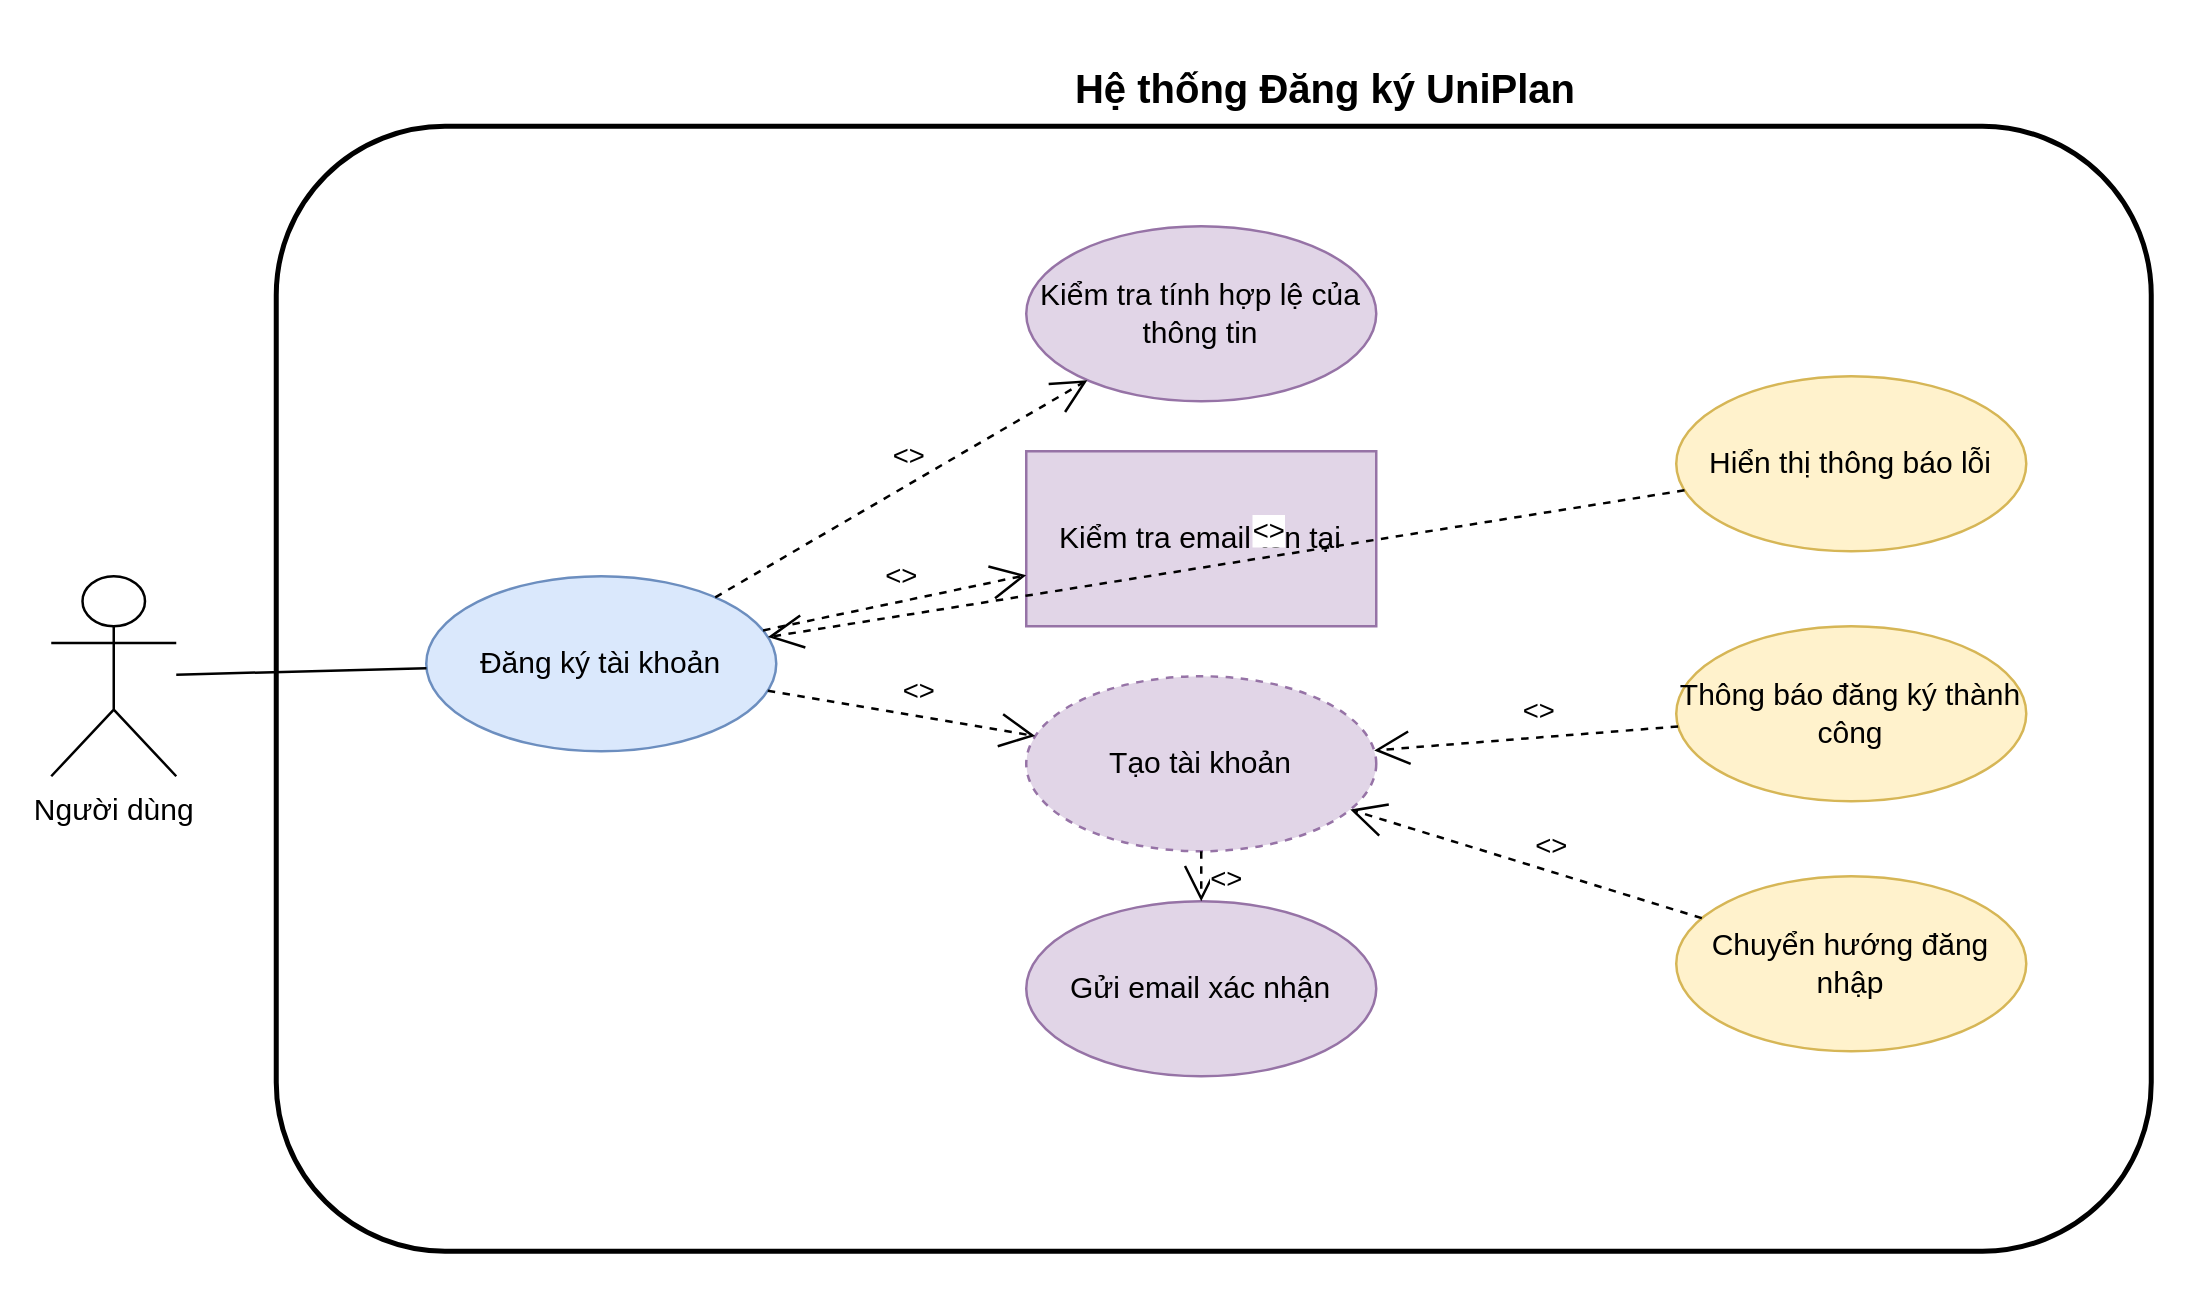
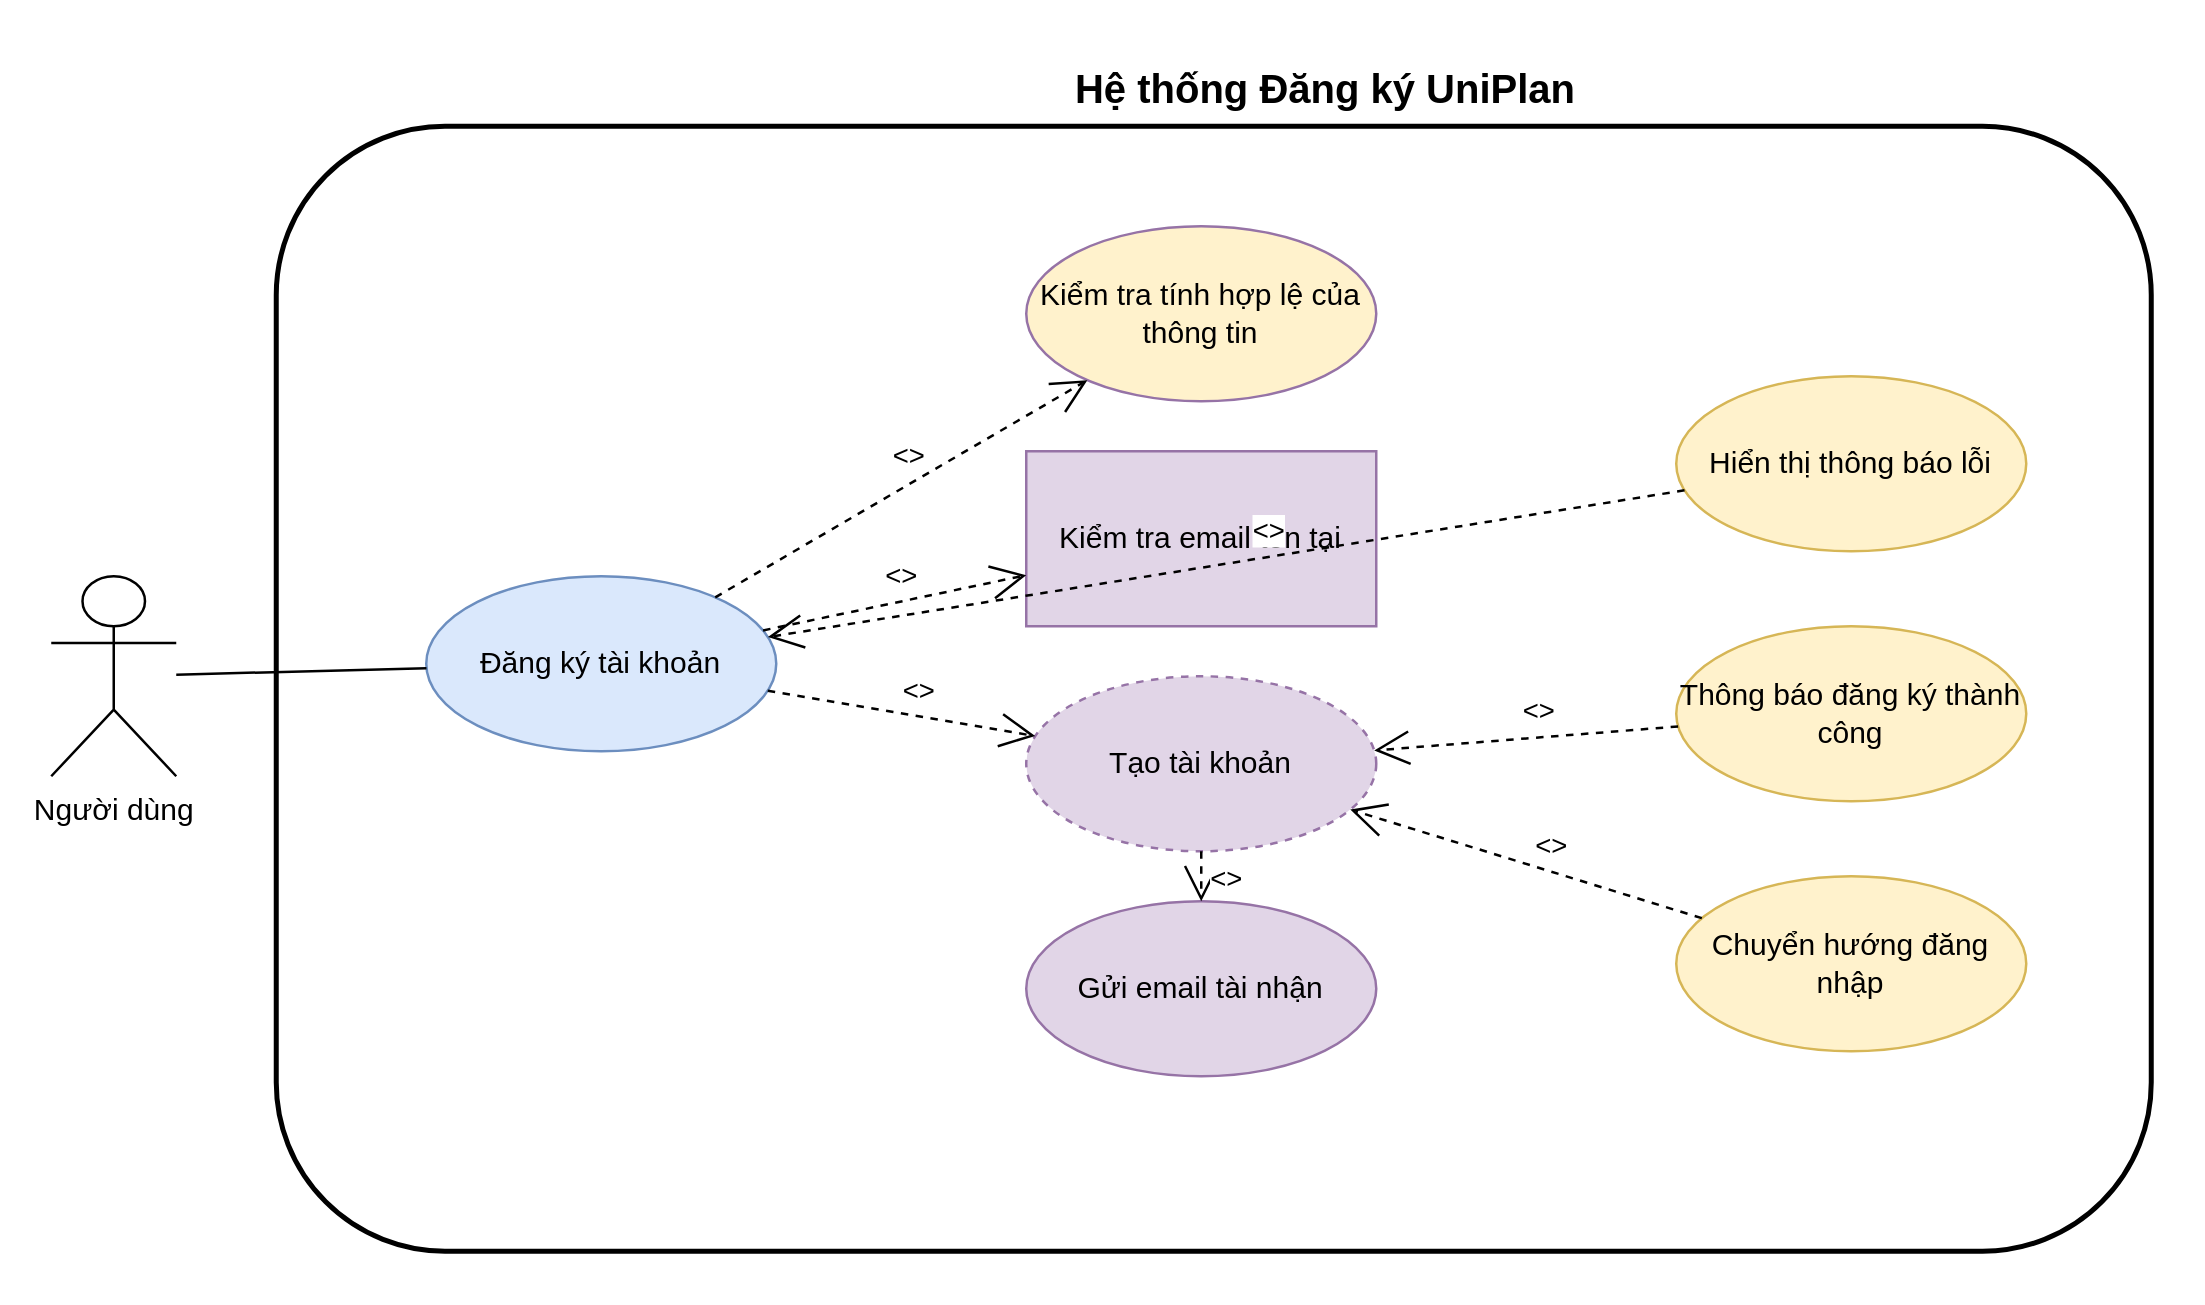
node "Kiểm tra tính hợp lệ của thông tin": fillcolor #e1d5e7 -> #fff2cc
node "Gửi email xác nhận": label "Gửi email xác nhận" -> "Gửi email tài nhận"
